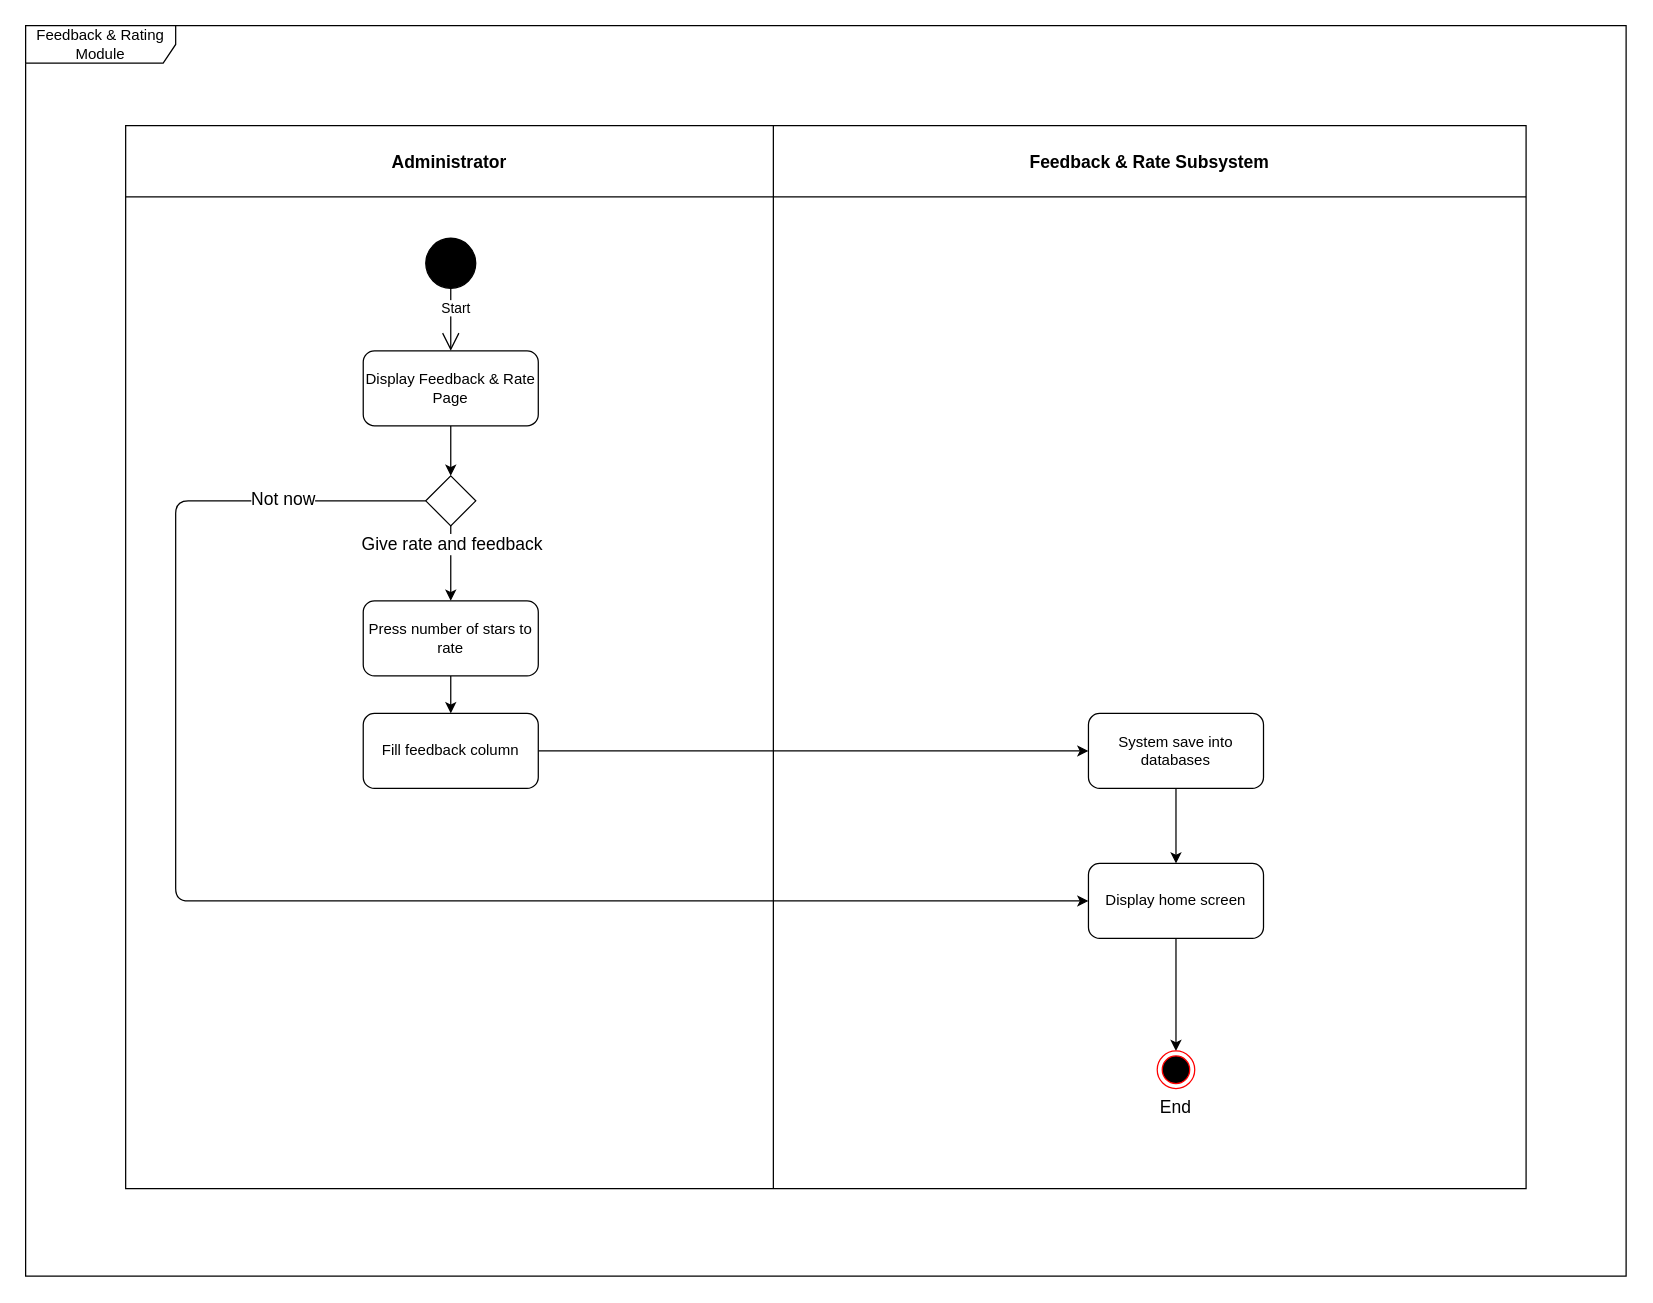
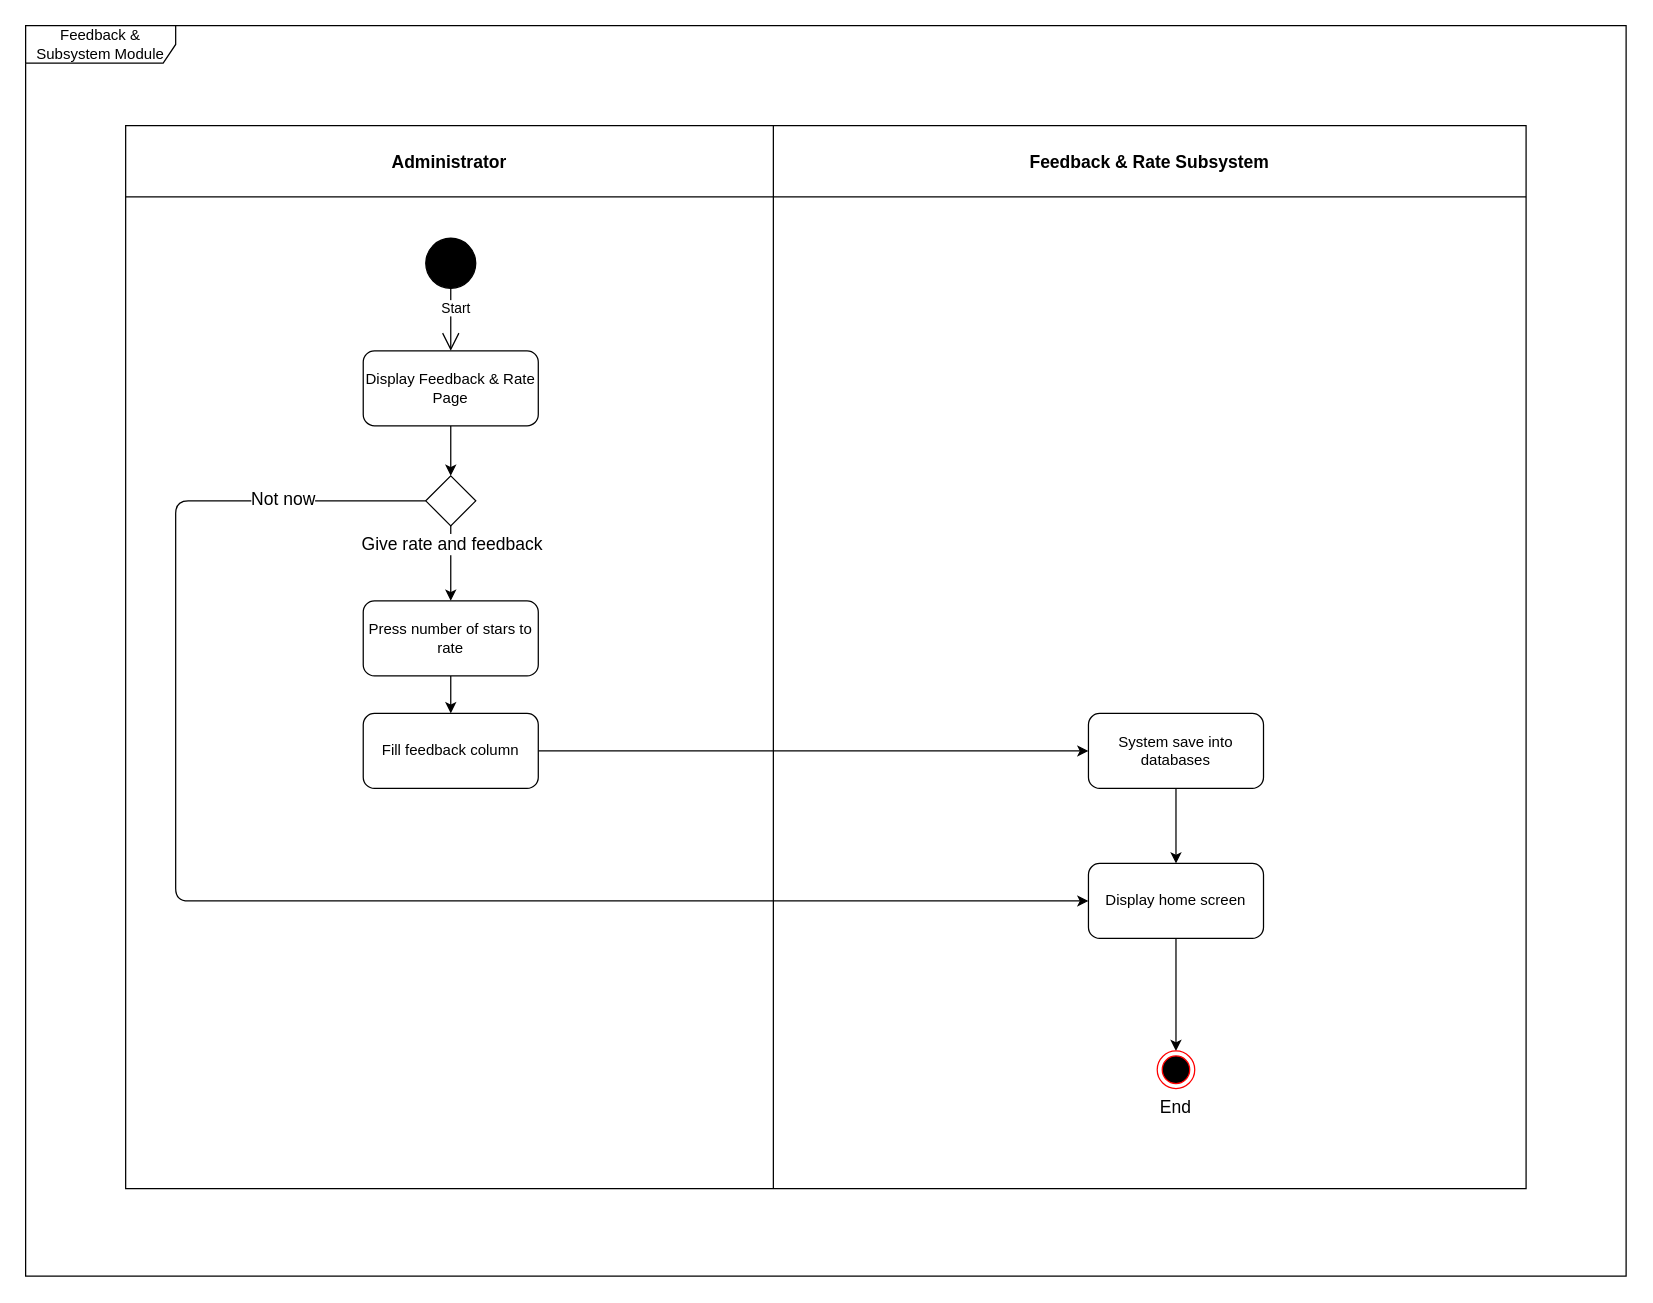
node "Feedback & Rating Module": label "Feedback & Rating Module" -> "Feedback & Subsystem Module"
